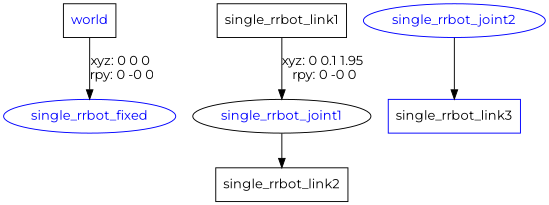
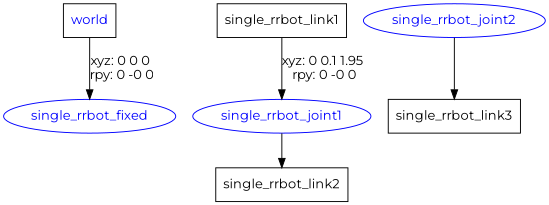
node "single_rrbot_joint1": color black -> blue
node "single_rrbot_link3": color blue -> black
